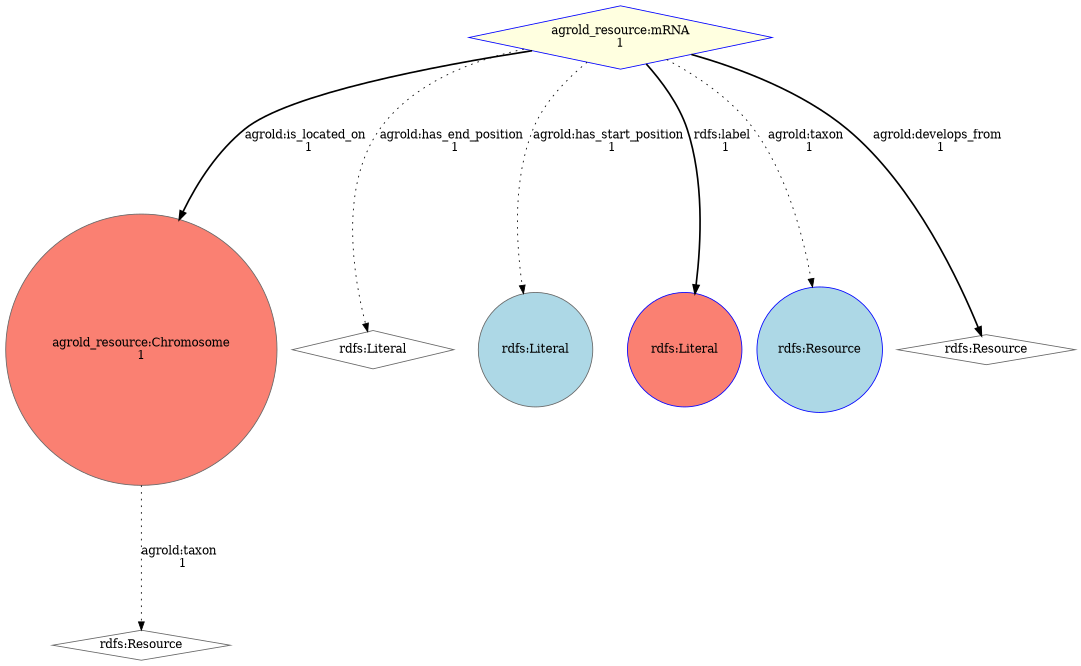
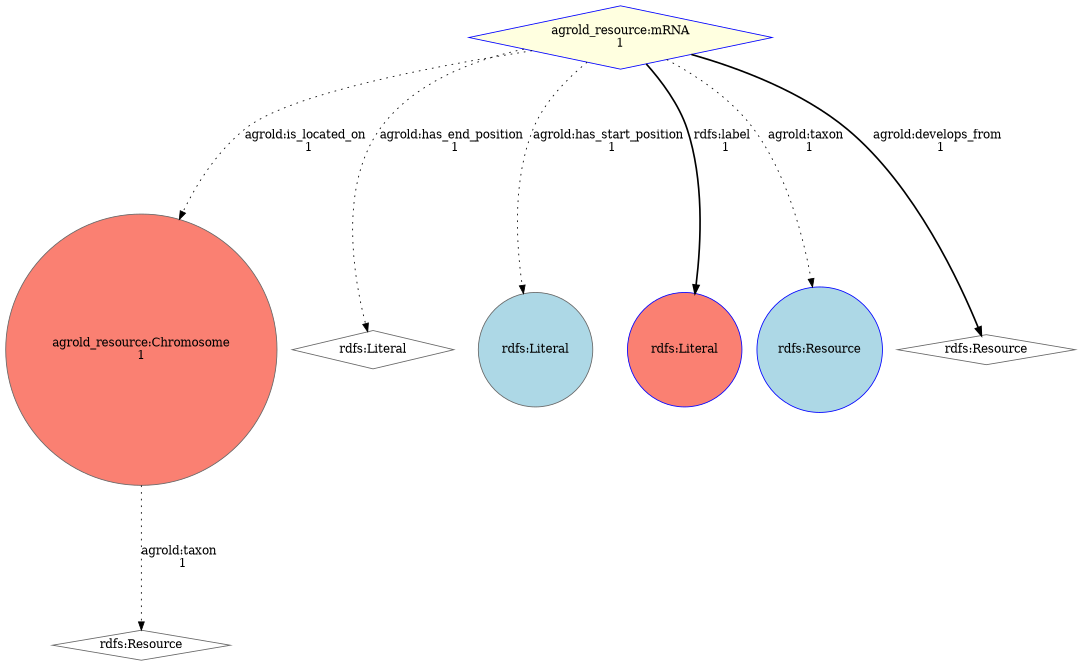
edge "agrold_resource:mRNA 1" -> "agrold_resource:Chromosome 1": style bold -> dotted
